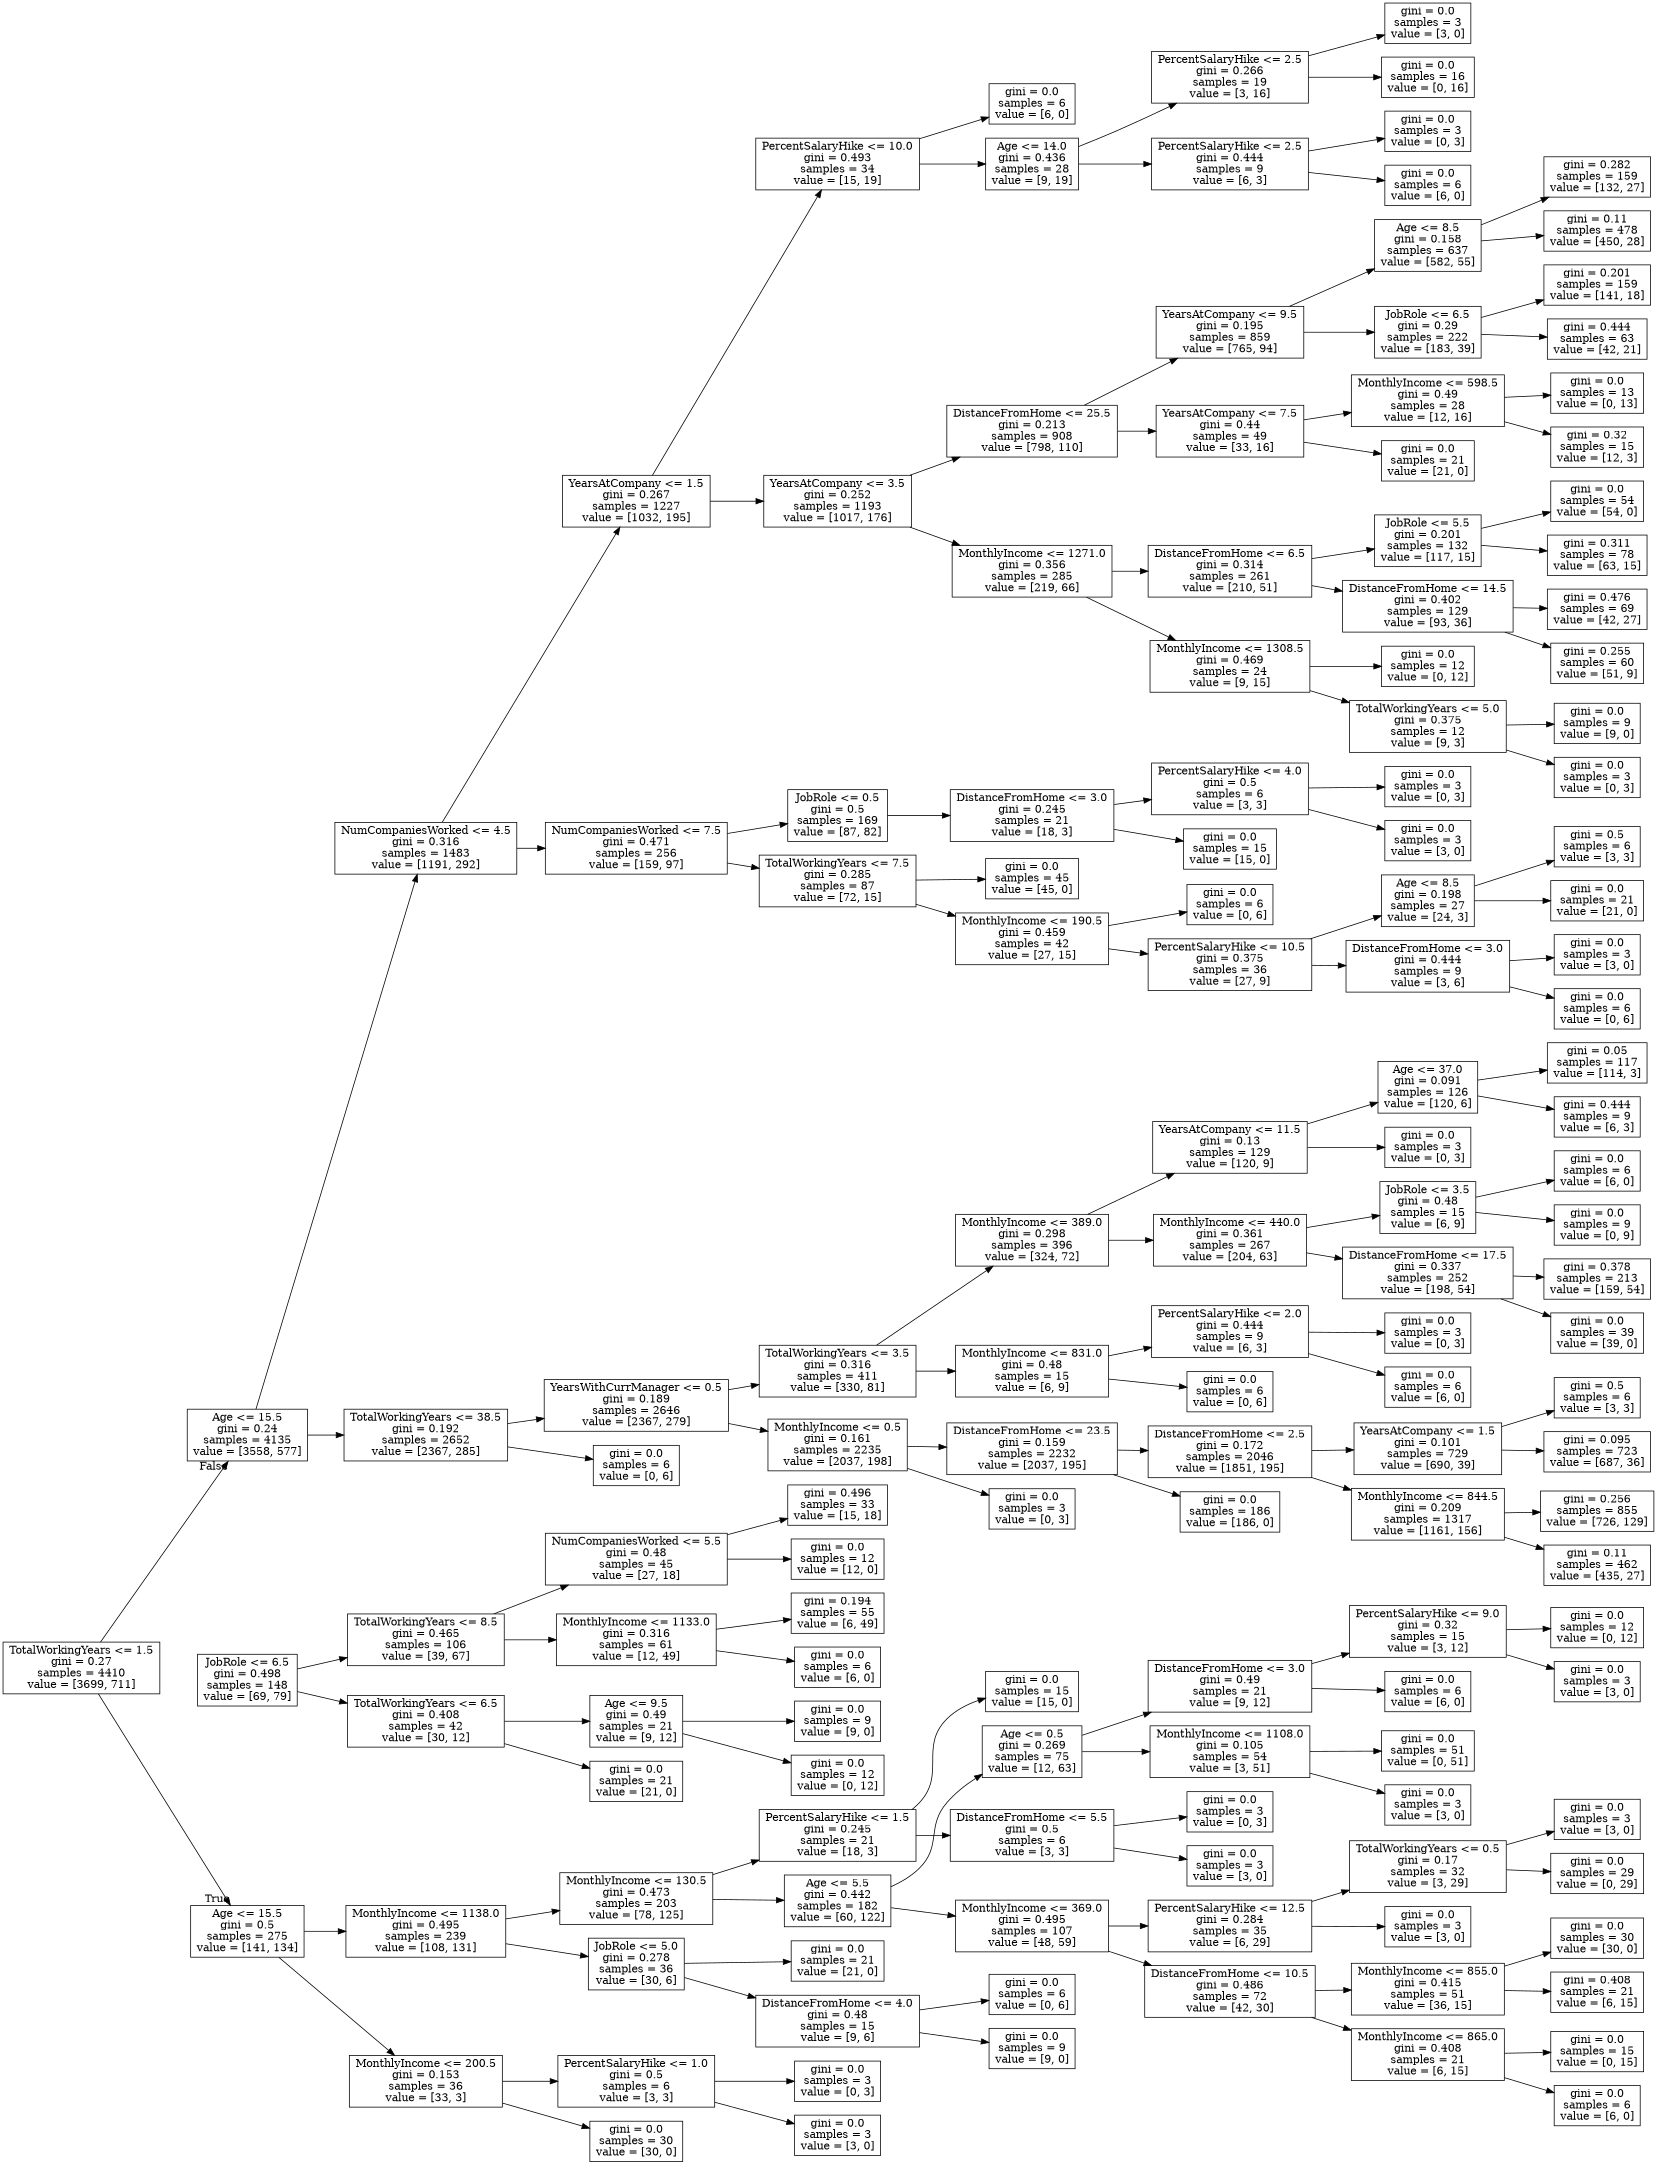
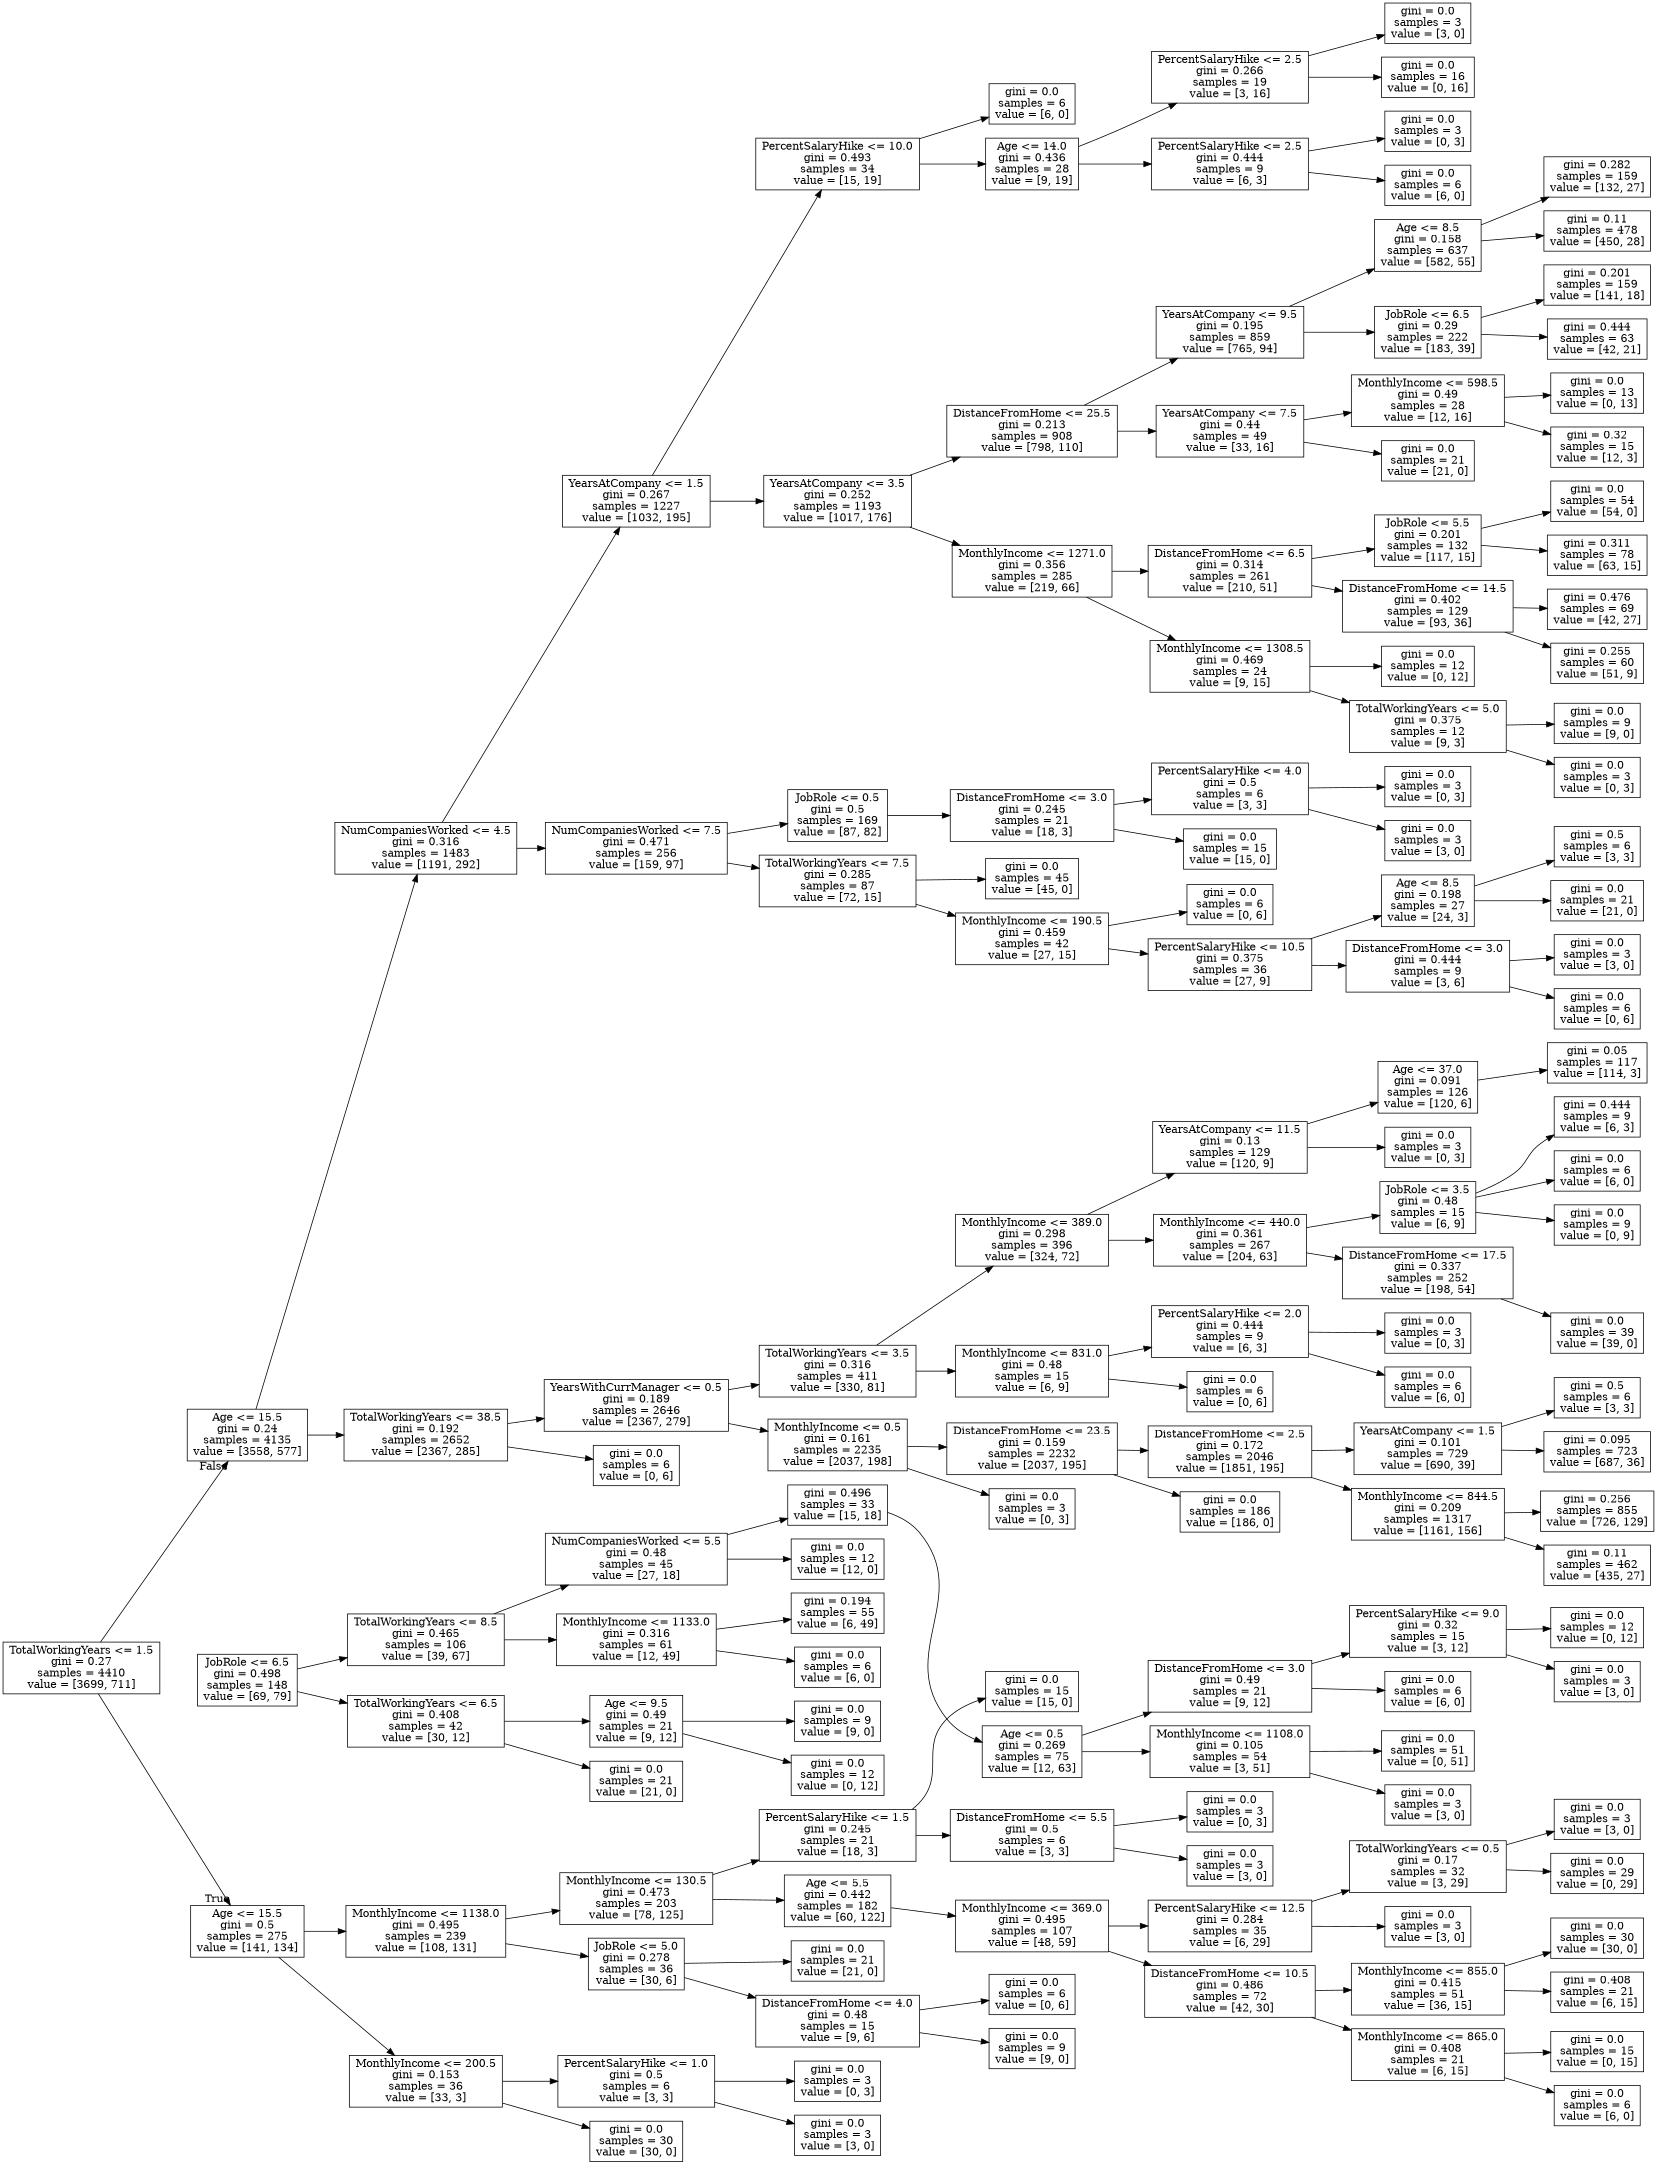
edge "Age <= 37.0 gini = 0.091 samples = 126 value = [120, 6]" -> "gini = 0.444 samples = 9 value = [6, 3]": now "JobRole <= 3.5 gini = 0.48 samples = 15 value = [6, 9]" -> "gini = 0.444 samples = 9 value = [6, 3]"
node "gini = 0.378 samples = 213 value = [159, 54]": removed
edge "Age <= 5.5 gini = 0.442 samples = 182 value = [60, 122]" -> "Age <= 0.5 gini = 0.269 samples = 75 value = [12, 63]": now "gini = 0.496 samples = 33 value = [15, 18]" -> "Age <= 0.5 gini = 0.269 samples = 75 value = [12, 63]"
